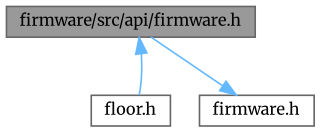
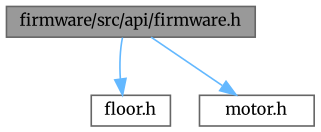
edge "floor.h" -> "firmware/src/api/firmware.h": reversed
node "firmware.h": label "firmware.h" -> "motor.h"
